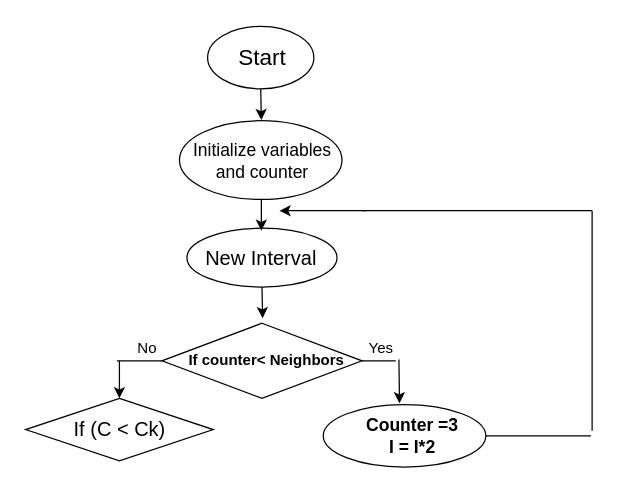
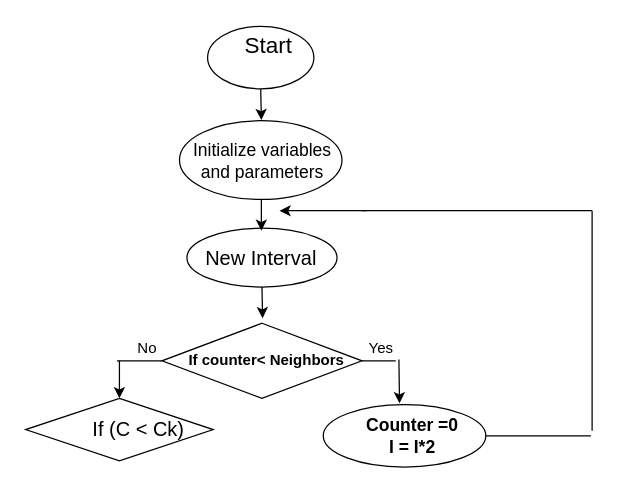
node "Start": moved (261, 58) -> (268, 45)
node "Initialize variables and counter": label "Initialize variables and counter" -> "Initialize variables and parameters"
node "If (C < Ck)": moved (119, 429) -> (138, 429)
node "Counter =3 I = I*2": label "Counter =3 I = I*2" -> "Counter =0 I = I*2"
